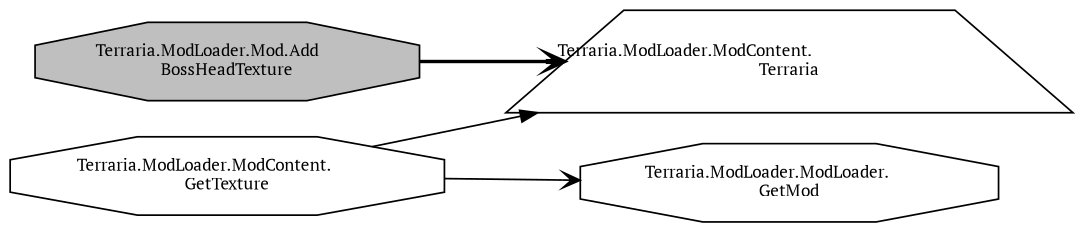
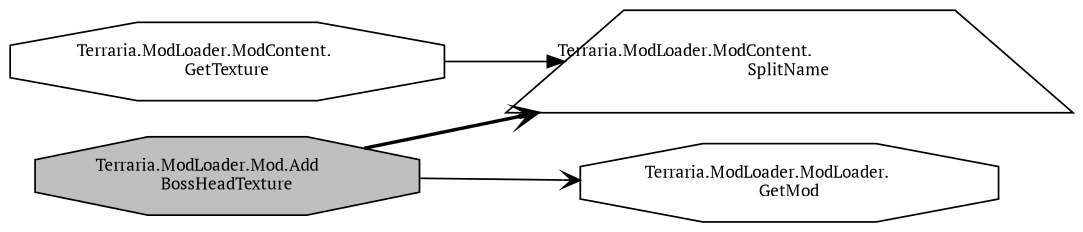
node "Terraria.ModLoader.ModContent. Terraria": label "Terraria.ModLoader.ModContent. Terraria" -> "Terraria.ModLoader.ModContent. SplitName"
edge "Terraria.ModLoader.ModContent. GetTexture" -> "Terraria.ModLoader.ModLoader. GetMod": now "Terraria.ModLoader.Mod.Add BossHeadTexture" -> "Terraria.ModLoader.ModLoader. GetMod"
